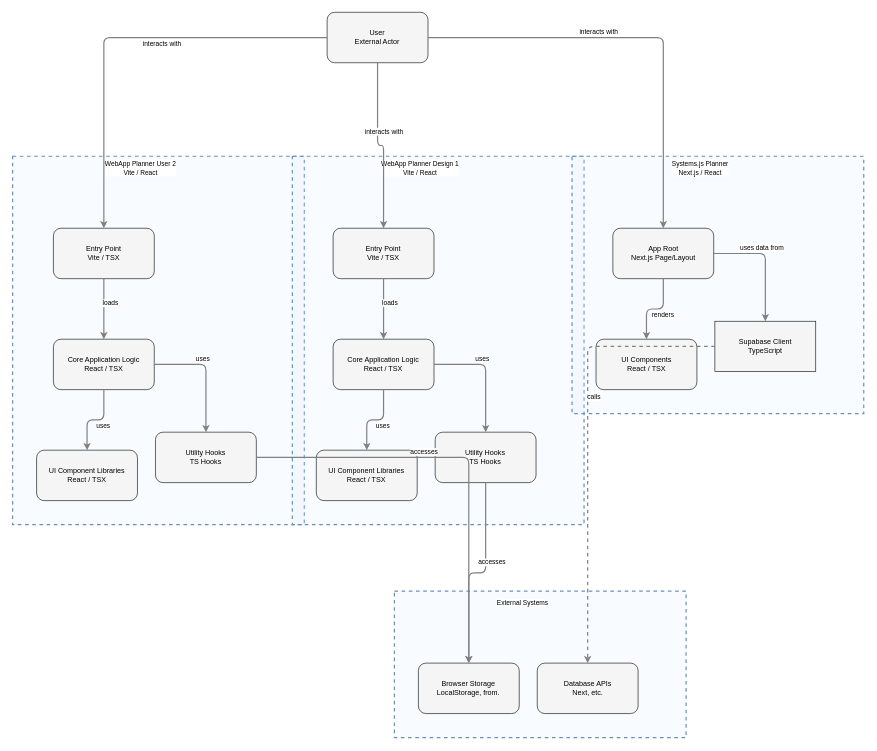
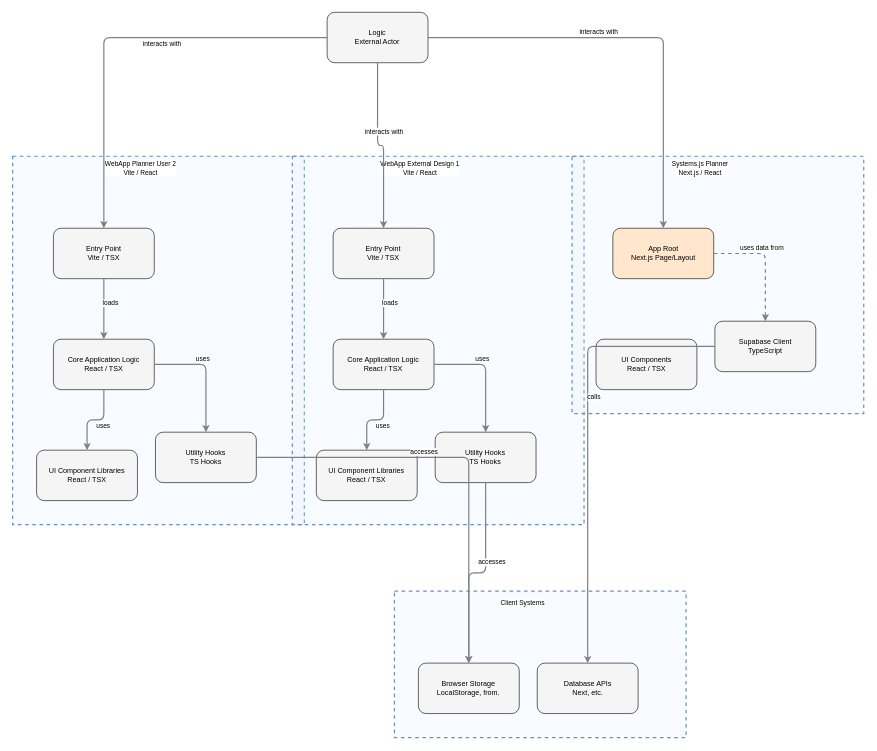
node "User External Actor": label "User External Actor" -> "Logic External Actor"
node "WebApp Planner Design 1 Vite / React": label "WebApp Planner Design 1 Vite / React" -> "WebApp External Design 1 Vite / React"
node "App Root Next.js Page/Layout": fillcolor #f5f5f5 -> #ffe6cc
edge "App Root Next.js Page/Layout" -> "Supabase Client TypeScript": style solid -> dashed
edge "App Root Next.js Page/Layout" -> "UI Components React / TSX": removed, label "renders"
node "Supabase Client TypeScript": shape rectangle -> rounded rectangle
edge "Supabase Client TypeScript" -> "Database APIs Next, etc.": style dashed -> solid
node "External Systems": label "External Systems" -> "Client Systems"
